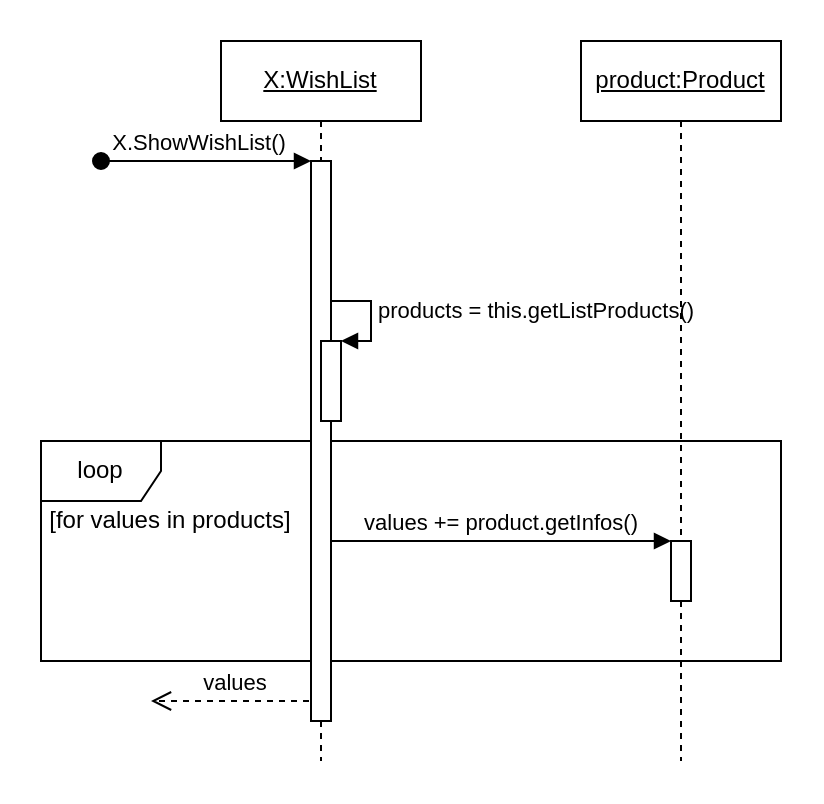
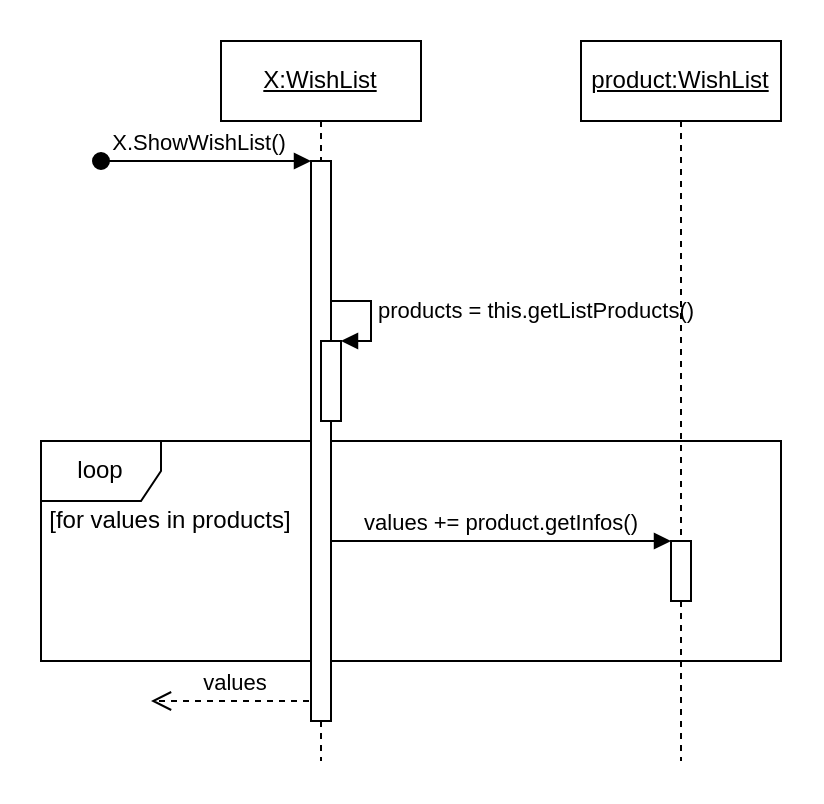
node "product:Product": label "product:Product" -> "product:WishList"
